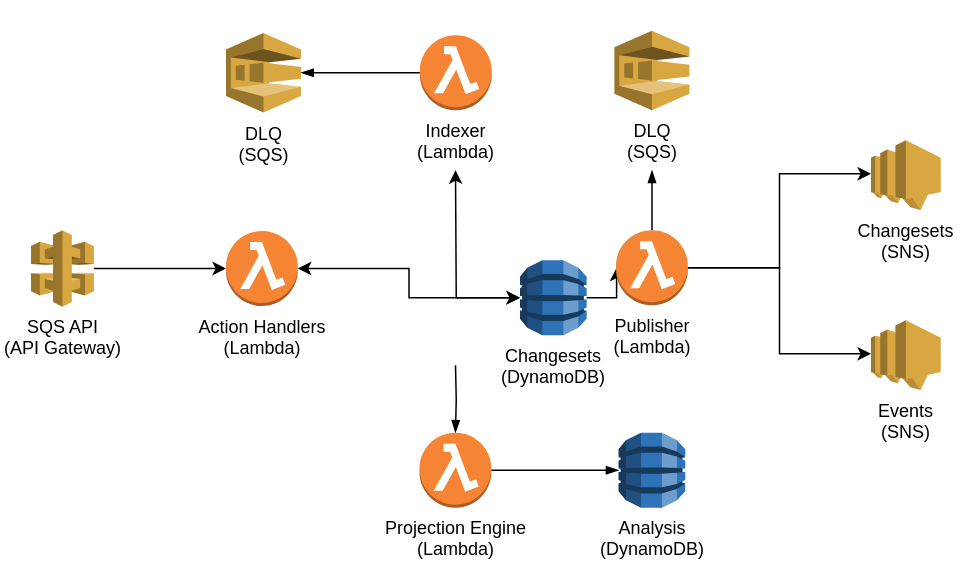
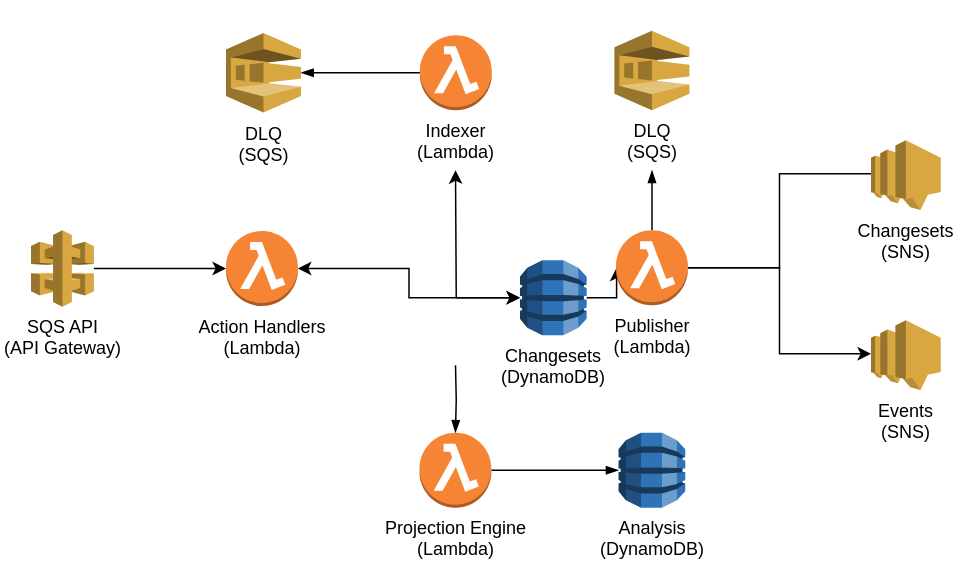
edge "Publisher (Lambda)" -> "Changesets (SNS)": arrowhead classic -> none
